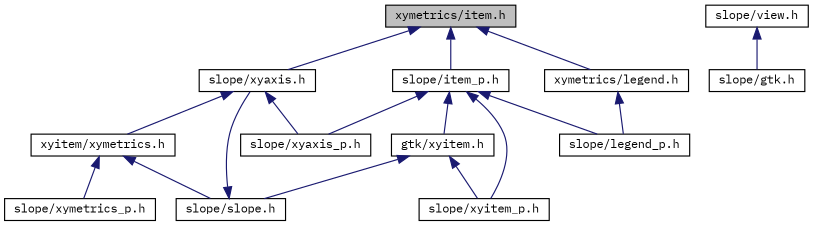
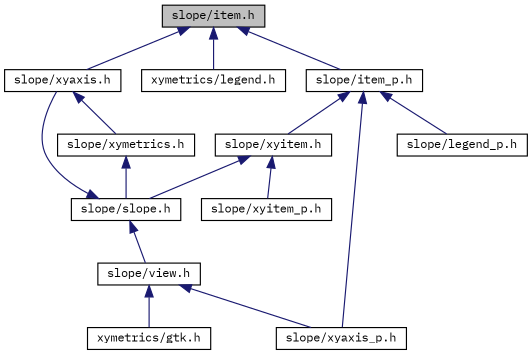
node "xymetrics/item.h": label "xymetrics/item.h" -> "slope/item.h"
node "slope/gtk.h": label "slope/gtk.h" -> "xymetrics/gtk.h"
edge "slope/xyaxis_p.h" -> "slope/xyaxis.h": now "slope/xyaxis_p.h" -> "slope/view.h"
edge "slope/legend_p.h" -> "xymetrics/legend.h": removed
node "xyitem/xymetrics.h": label "xyitem/xymetrics.h" -> "slope/xymetrics.h"
node "gtk/xyitem.h": label "gtk/xyitem.h" -> "slope/xyitem.h"
edge "slope/xyitem_p.h" -> "slope/item_p.h": removed
node "slope/xymetrics_p.h": removed
edge "slope/view.h" -> "slope/slope.h": added
